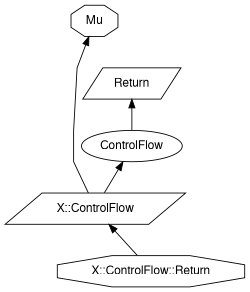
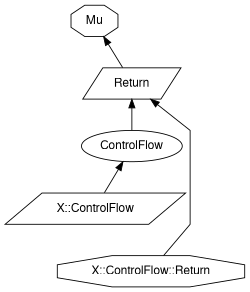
edge "X::ControlFlow" -> "Mu": now "Return" -> "Mu"
edge "X::ControlFlow::Return" -> "X::ControlFlow": now "X::ControlFlow::Return" -> "Return"
